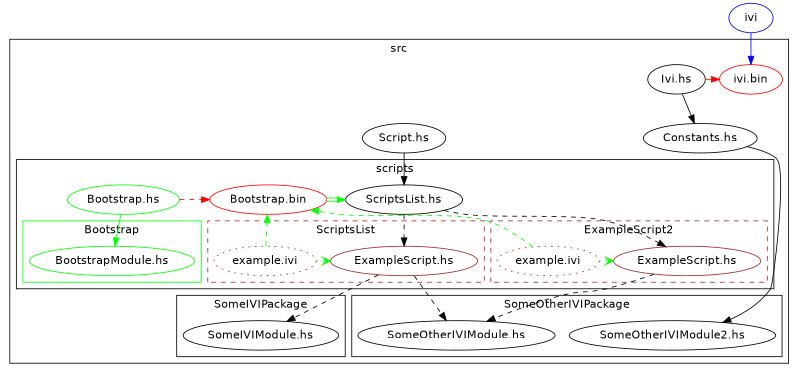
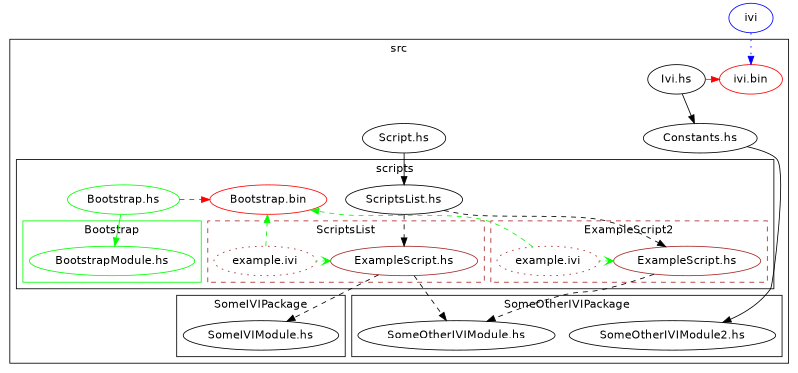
edge "ivi" -> "ivi.bin": style solid -> dotted
edge "Bootstrap.bin" -> "ScriptsList.hs": removed
